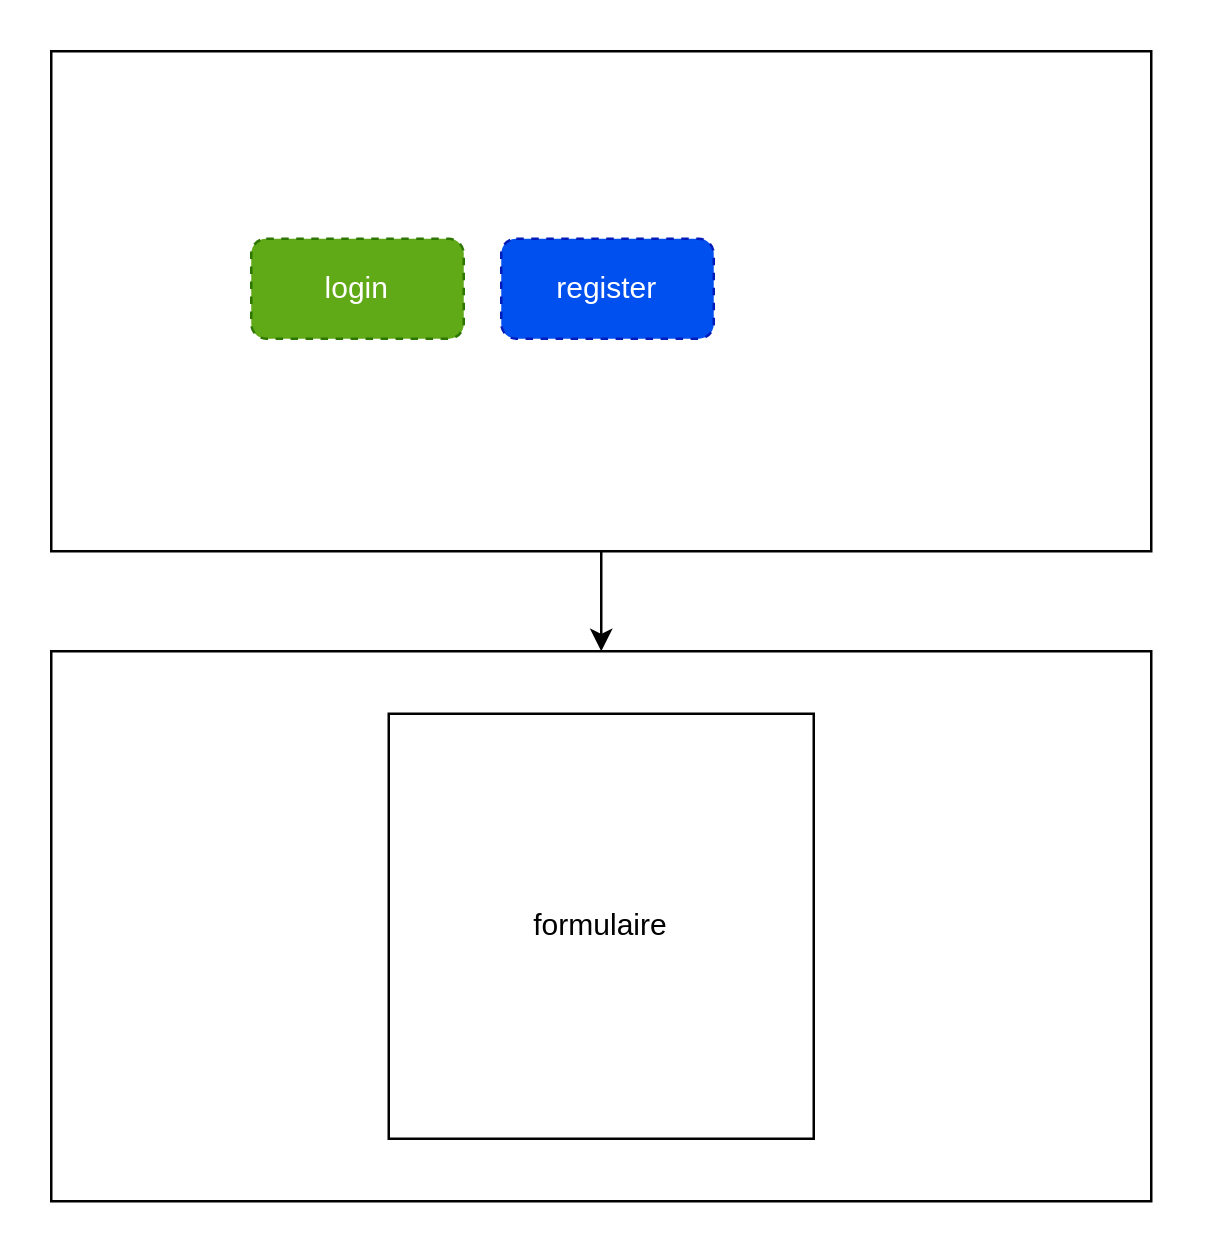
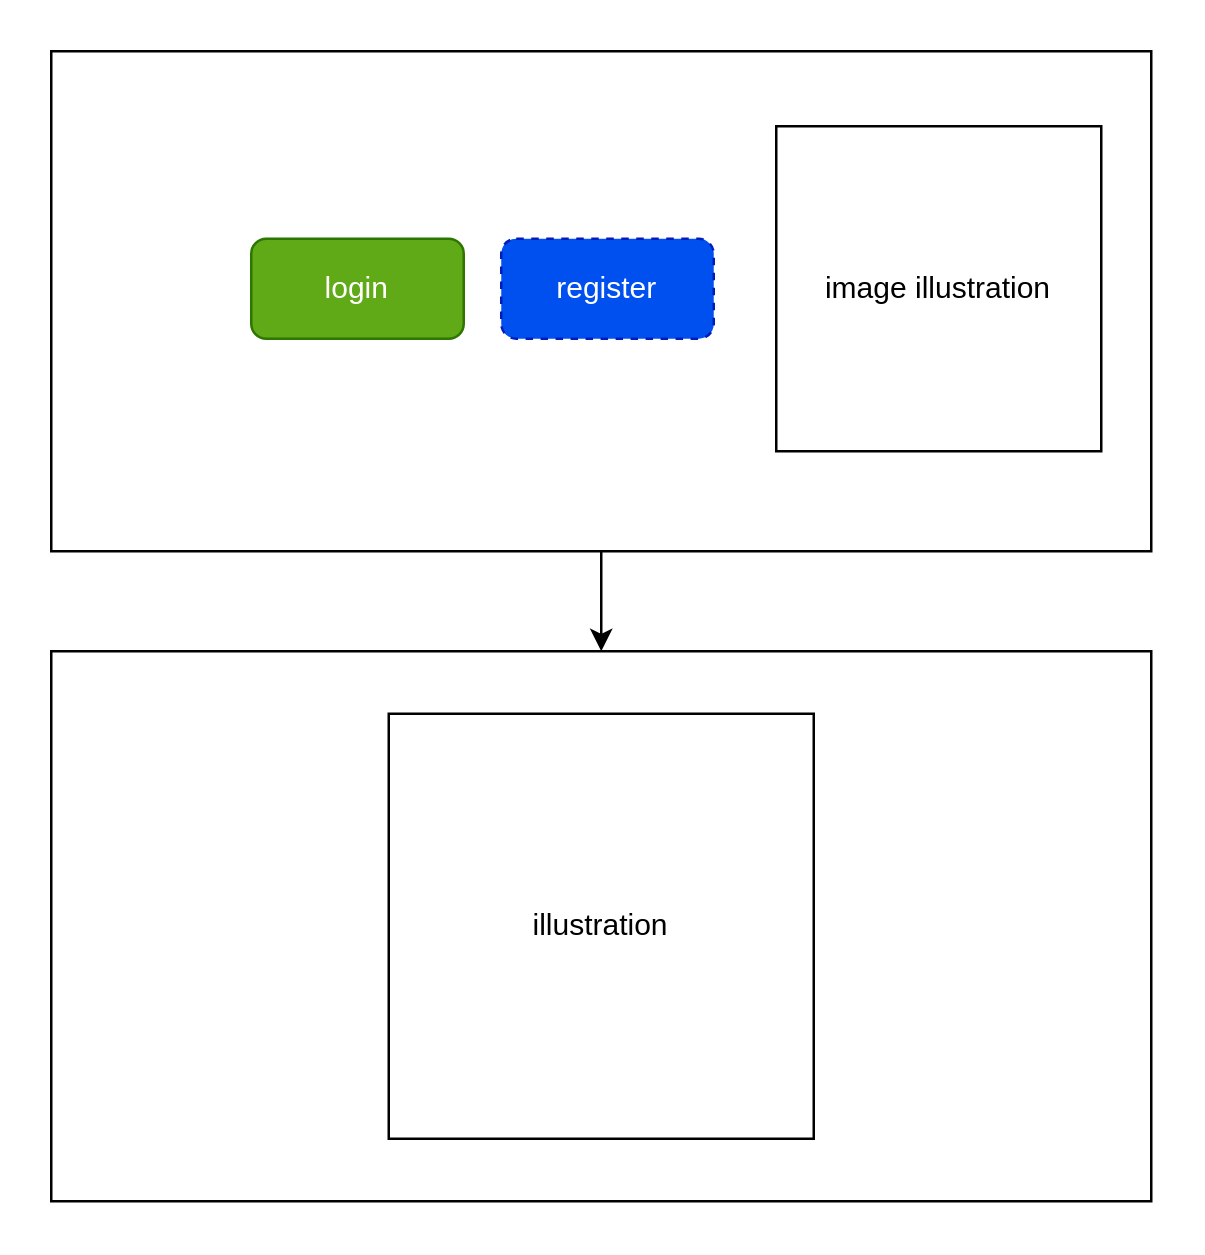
node "login": style dashed -> solid
node "image illustration": added
node "formulaire": label "formulaire" -> "illustration"
